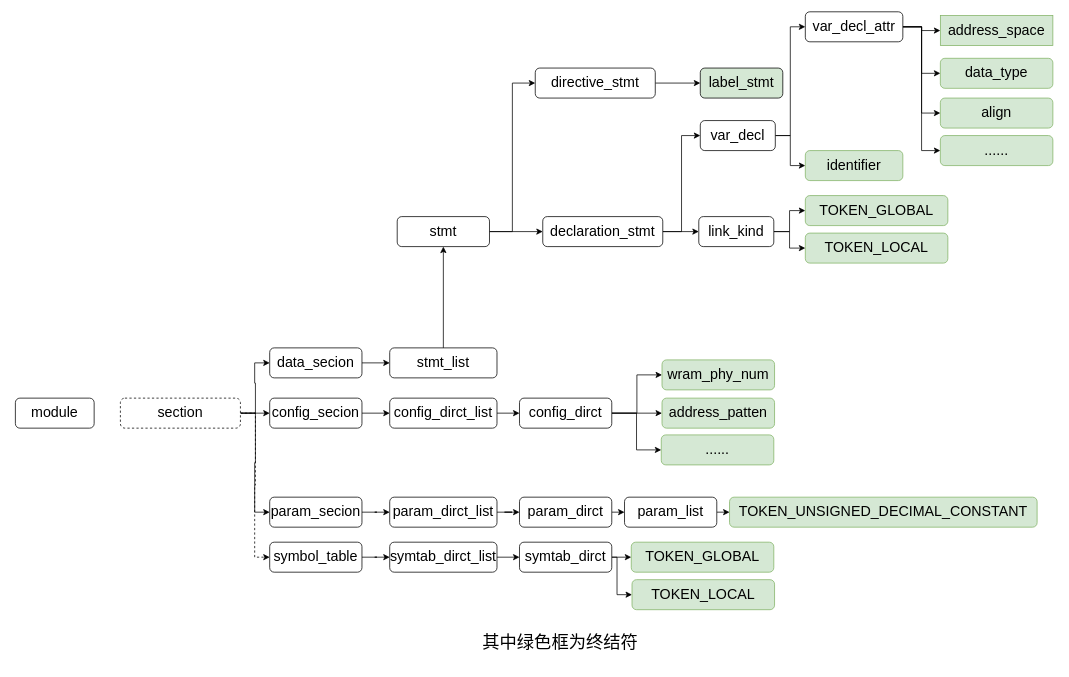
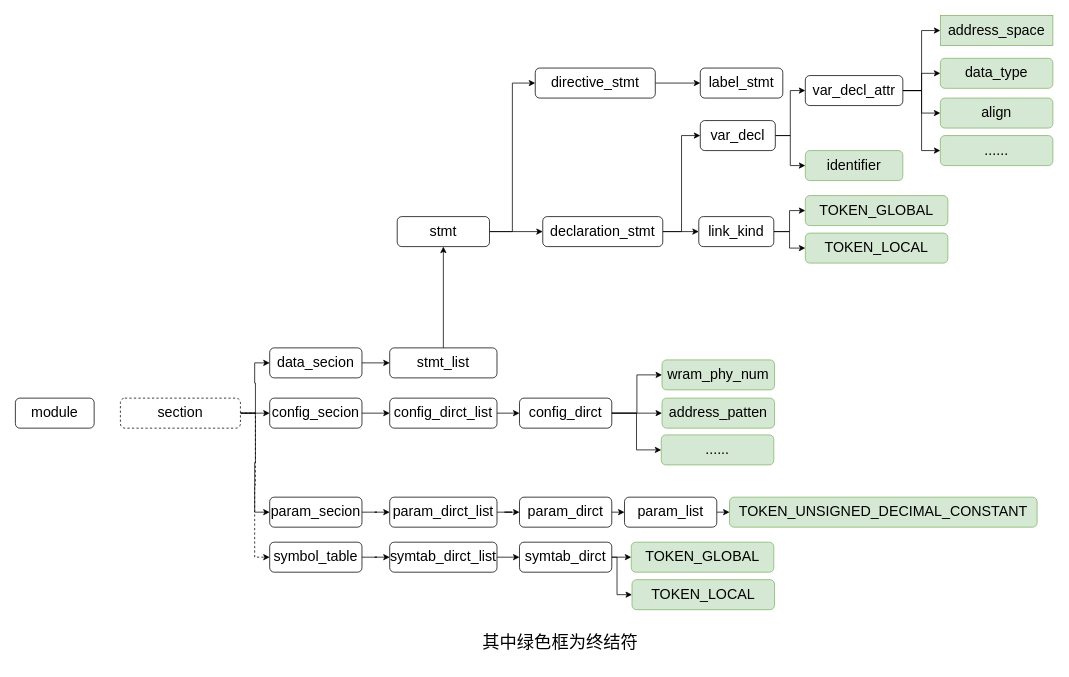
node "var_decl_attr": moved (854, 27) -> (854, 90)
node "label_stmt": fillcolor #d5e8d4 -> #ffffff
